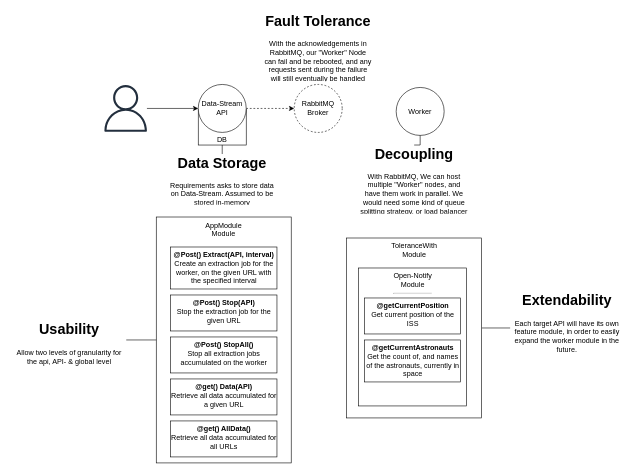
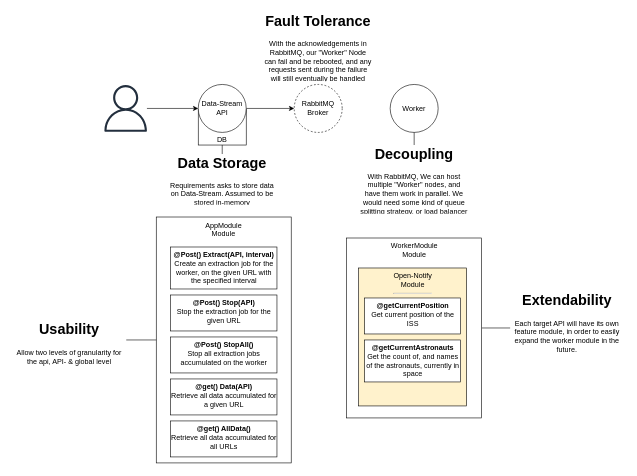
edge "Data-Stream API" -> "RabbitMQ Broker": style dashed -> solid
node "Worker": moved (420, 111) -> (414, 108)
node "ToleranceWith Module": label "ToleranceWith Module" -> "WorkerModule Module"
node "Open-Notify Module": fillcolor #ffffff -> #fff2cc
